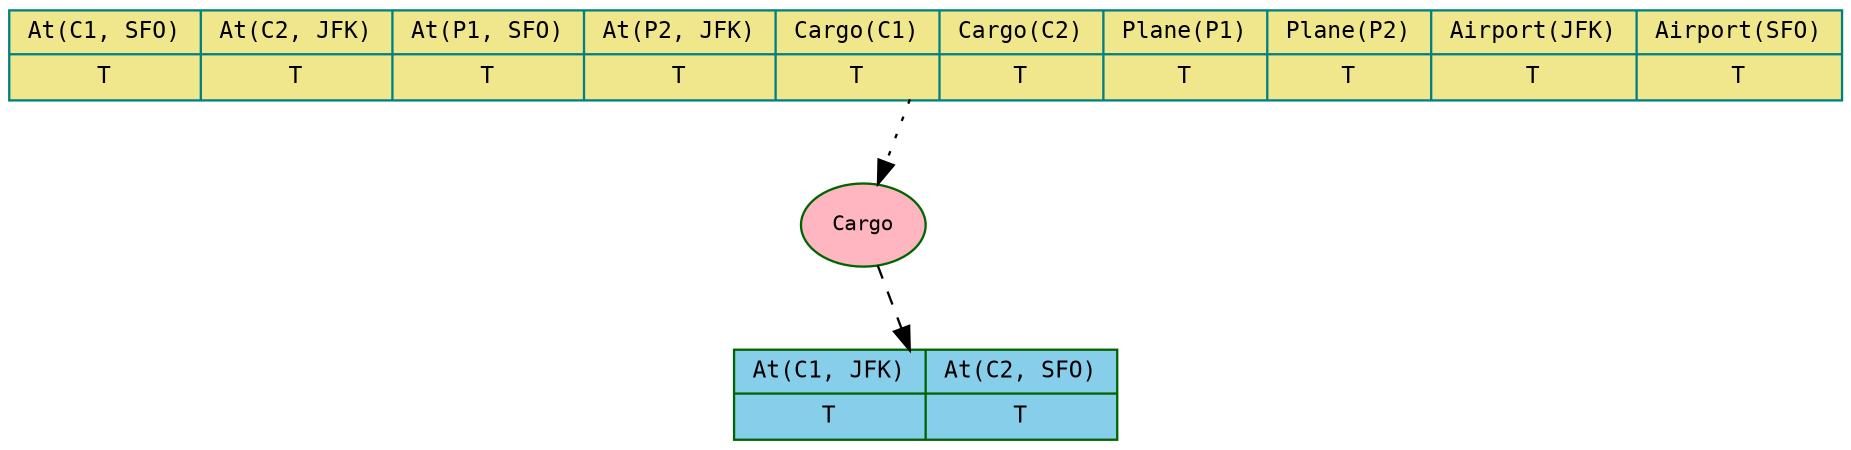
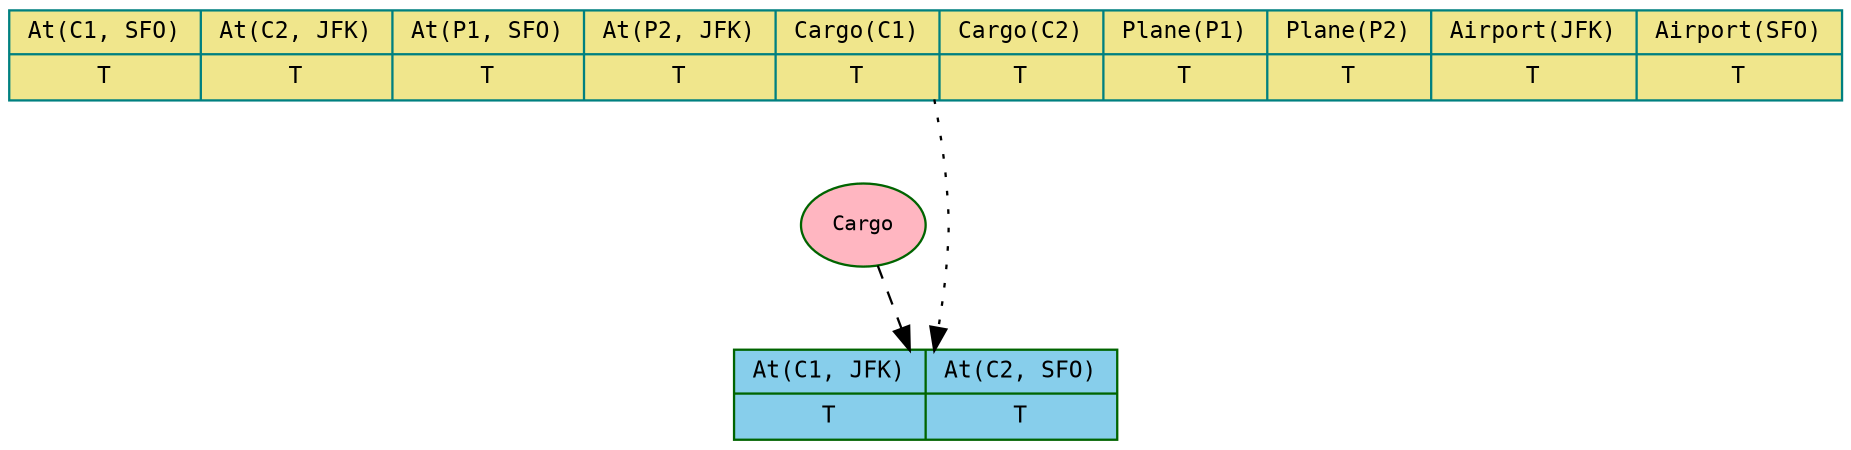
edge "At(C1, SFO)" -> "Cargo": now "At(C1, SFO)" -> "At(C1, JFK)"
